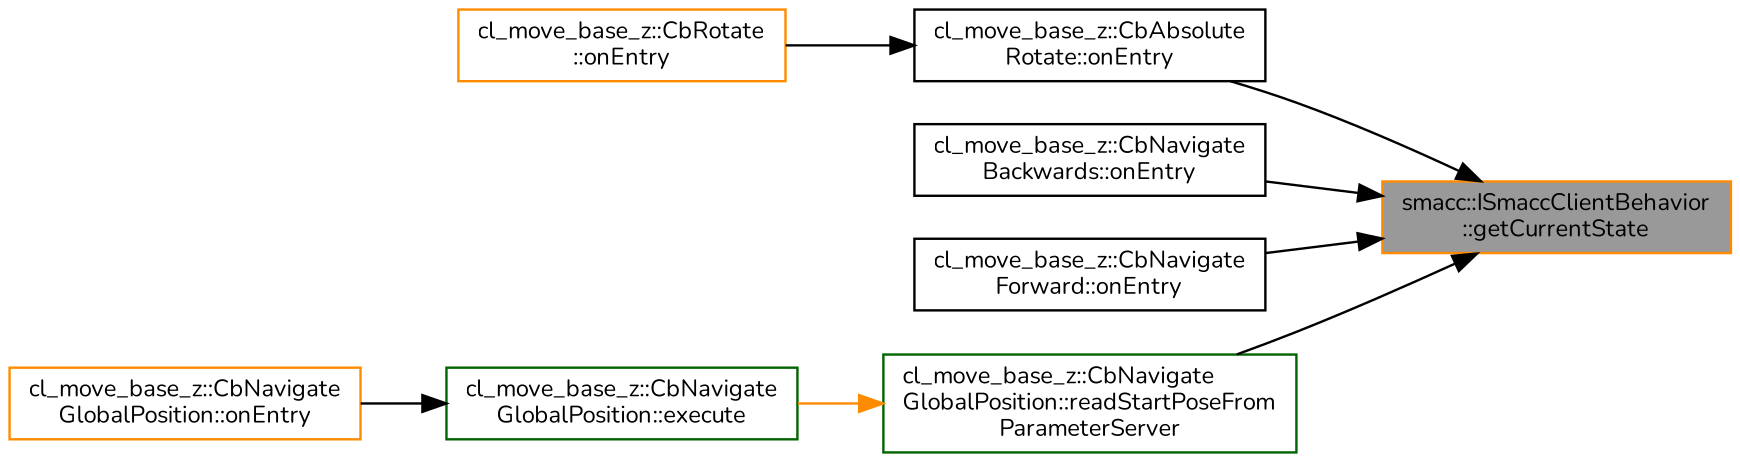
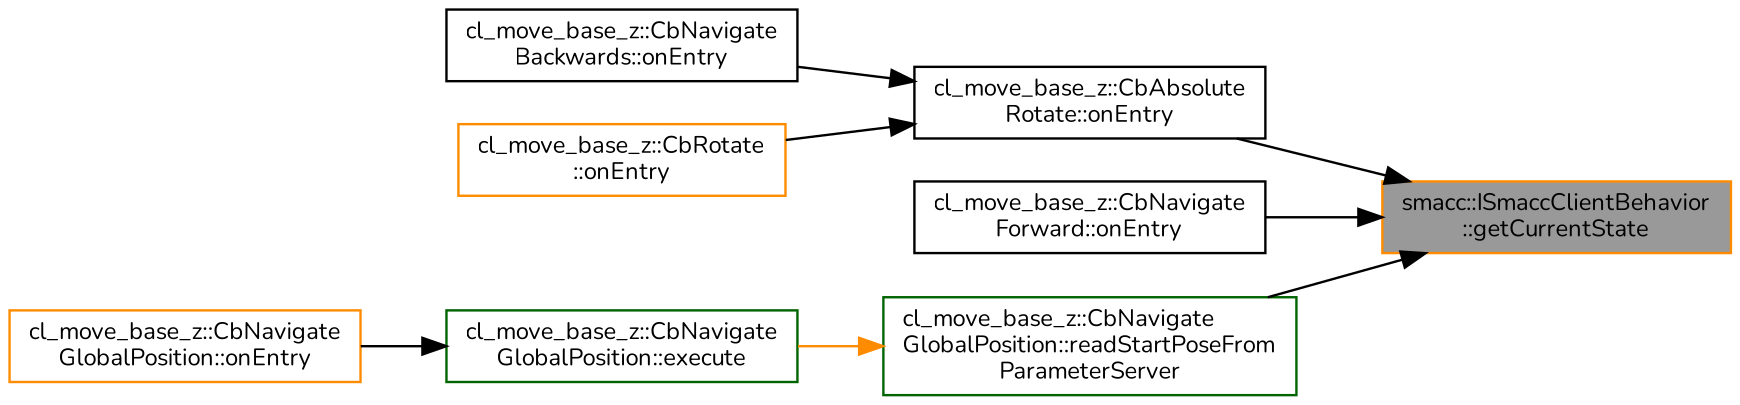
edge "cl_move_base_z::CbNavigate Backwards::onEntry" -> "smacc::ISmaccClientBehavior ::getCurrentState": now "cl_move_base_z::CbNavigate Backwards::onEntry" -> "cl_move_base_z::CbAbsolute Rotate::onEntry"
